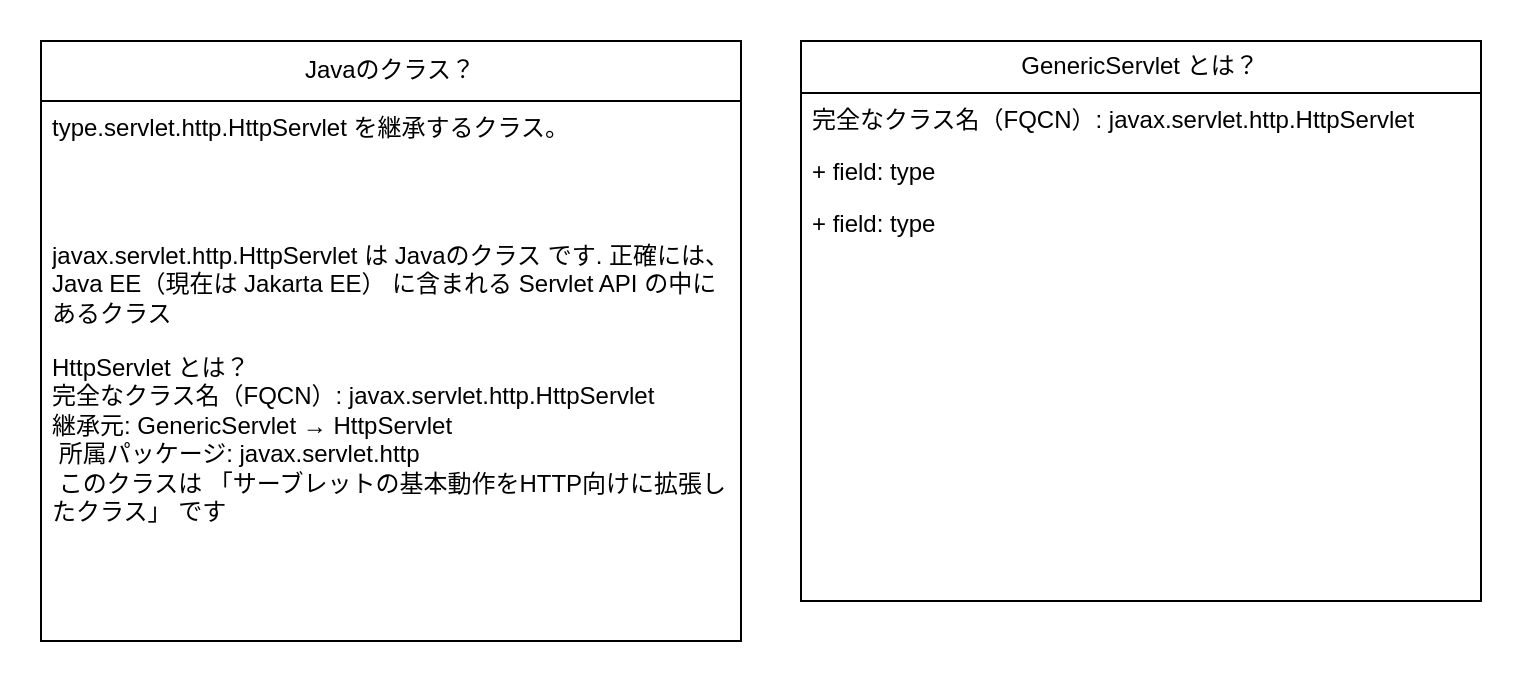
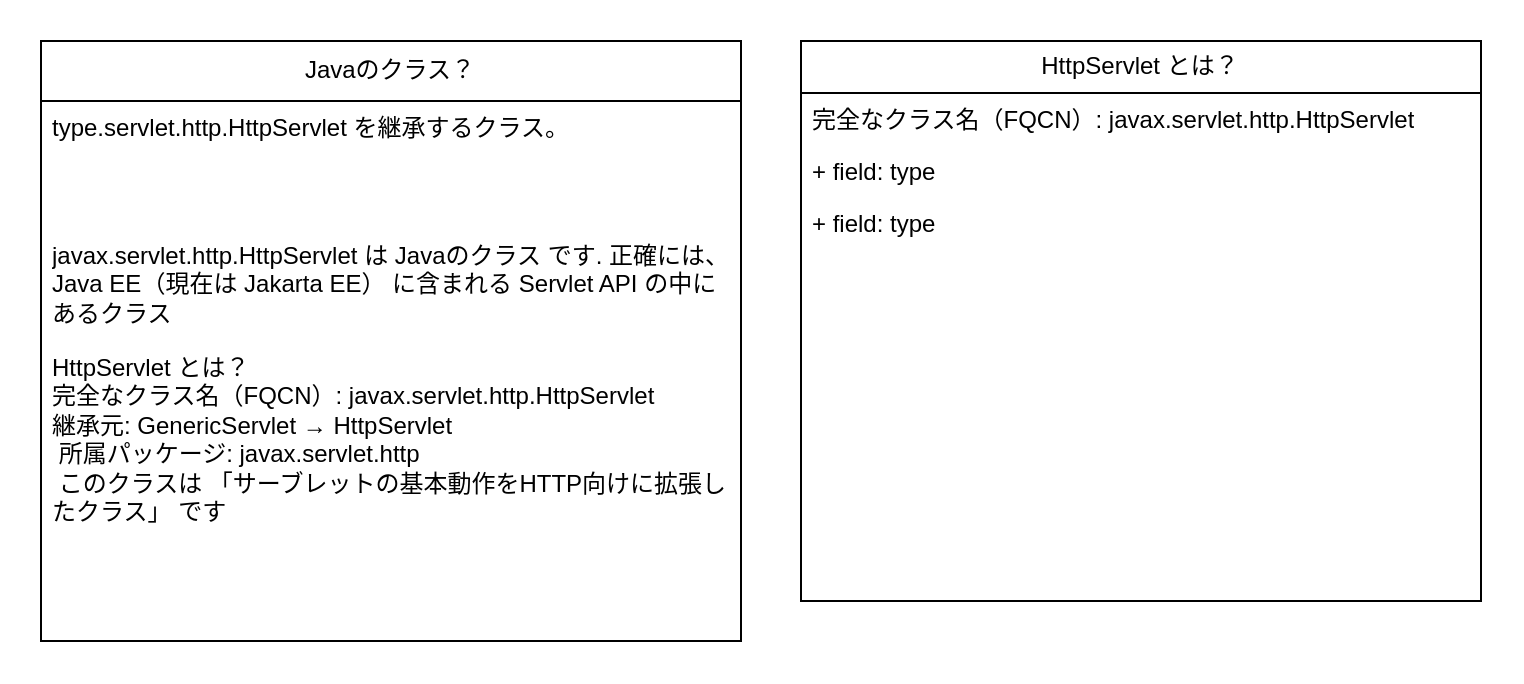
node "GenericServlet とは？": label "GenericServlet とは？" -> "HttpServlet とは？"
